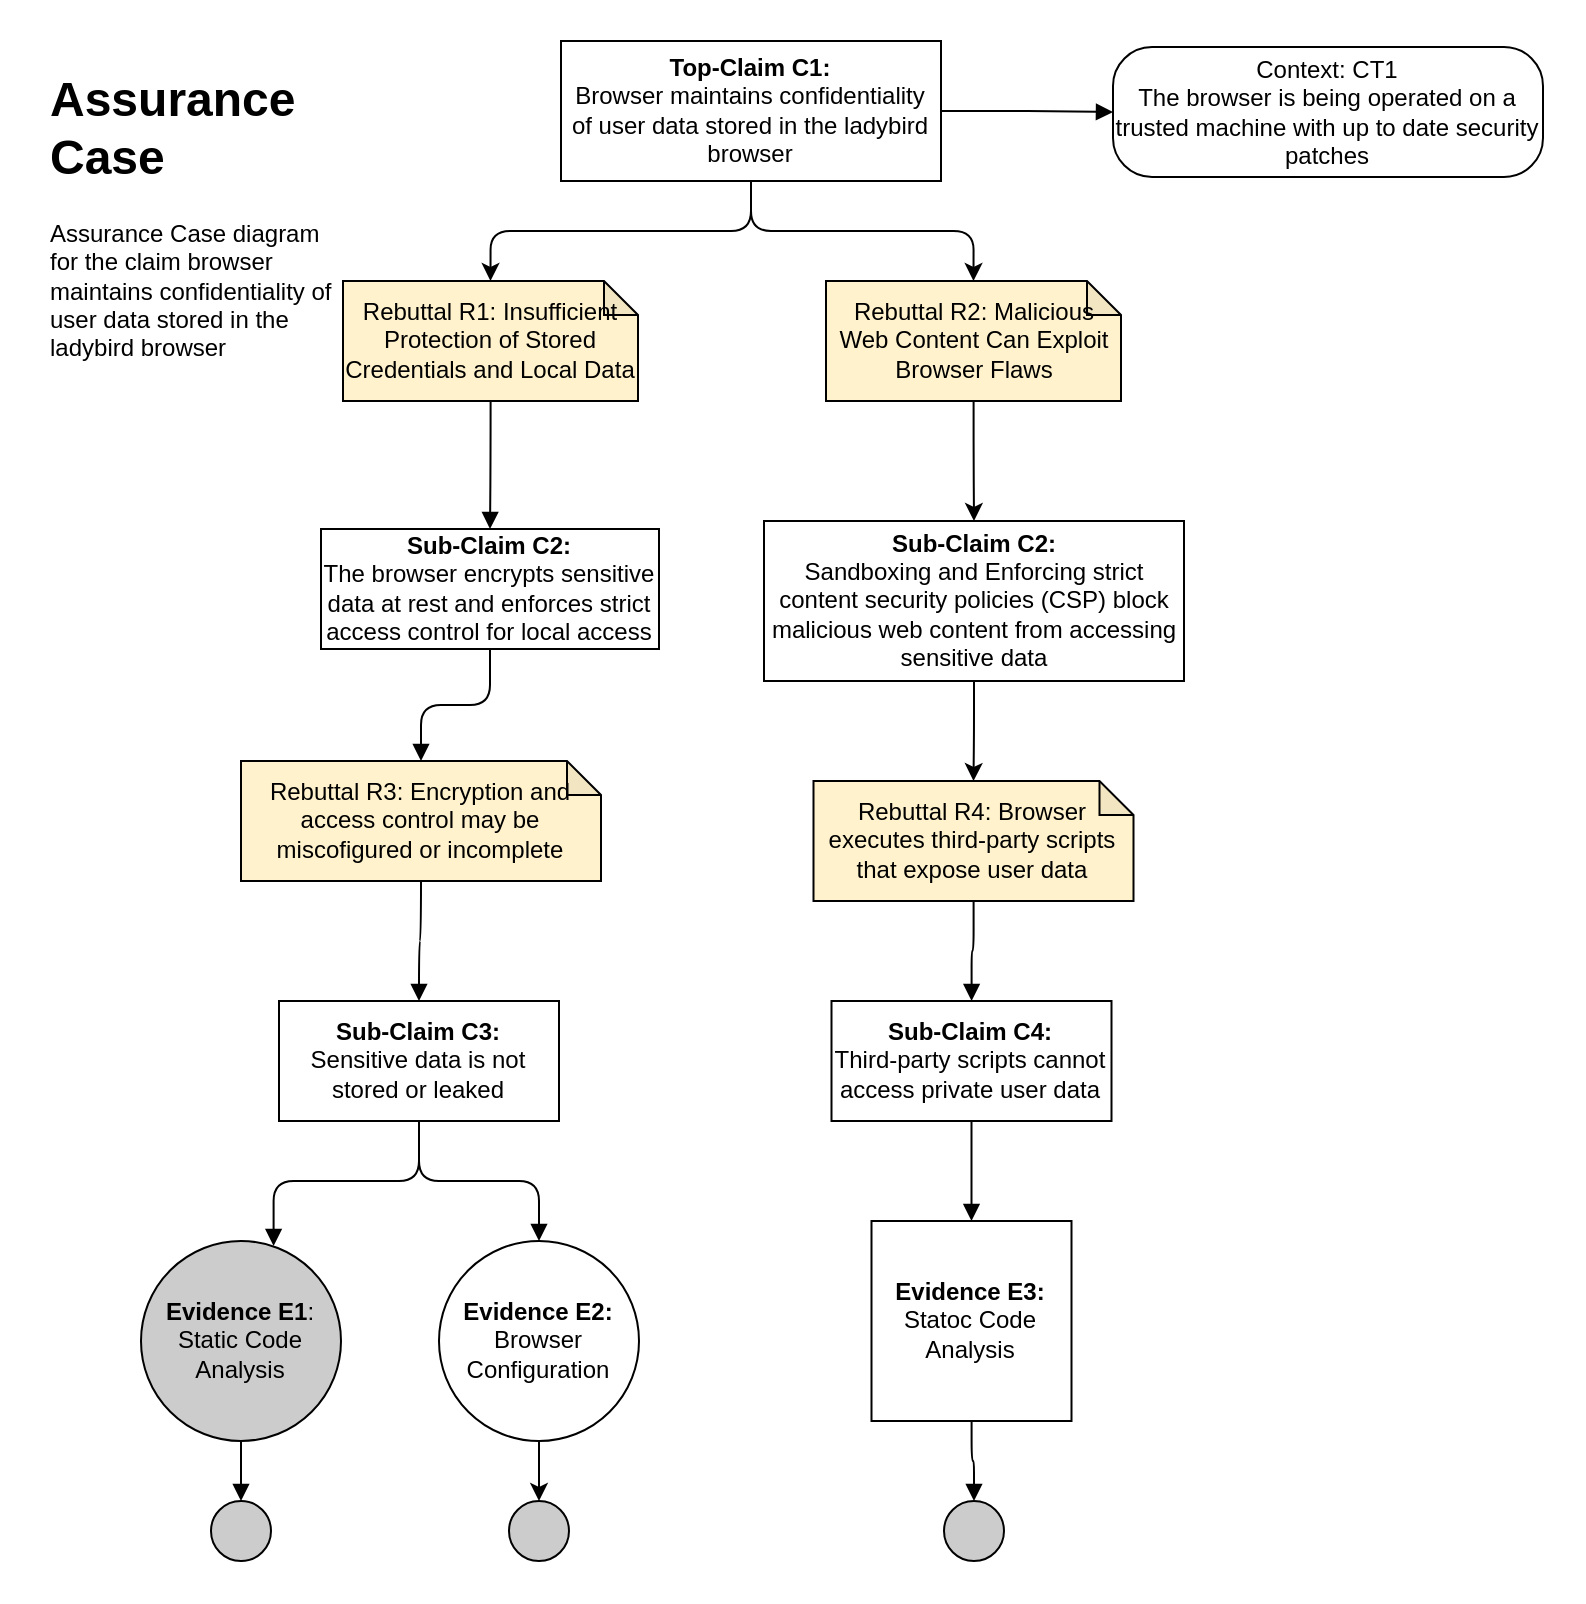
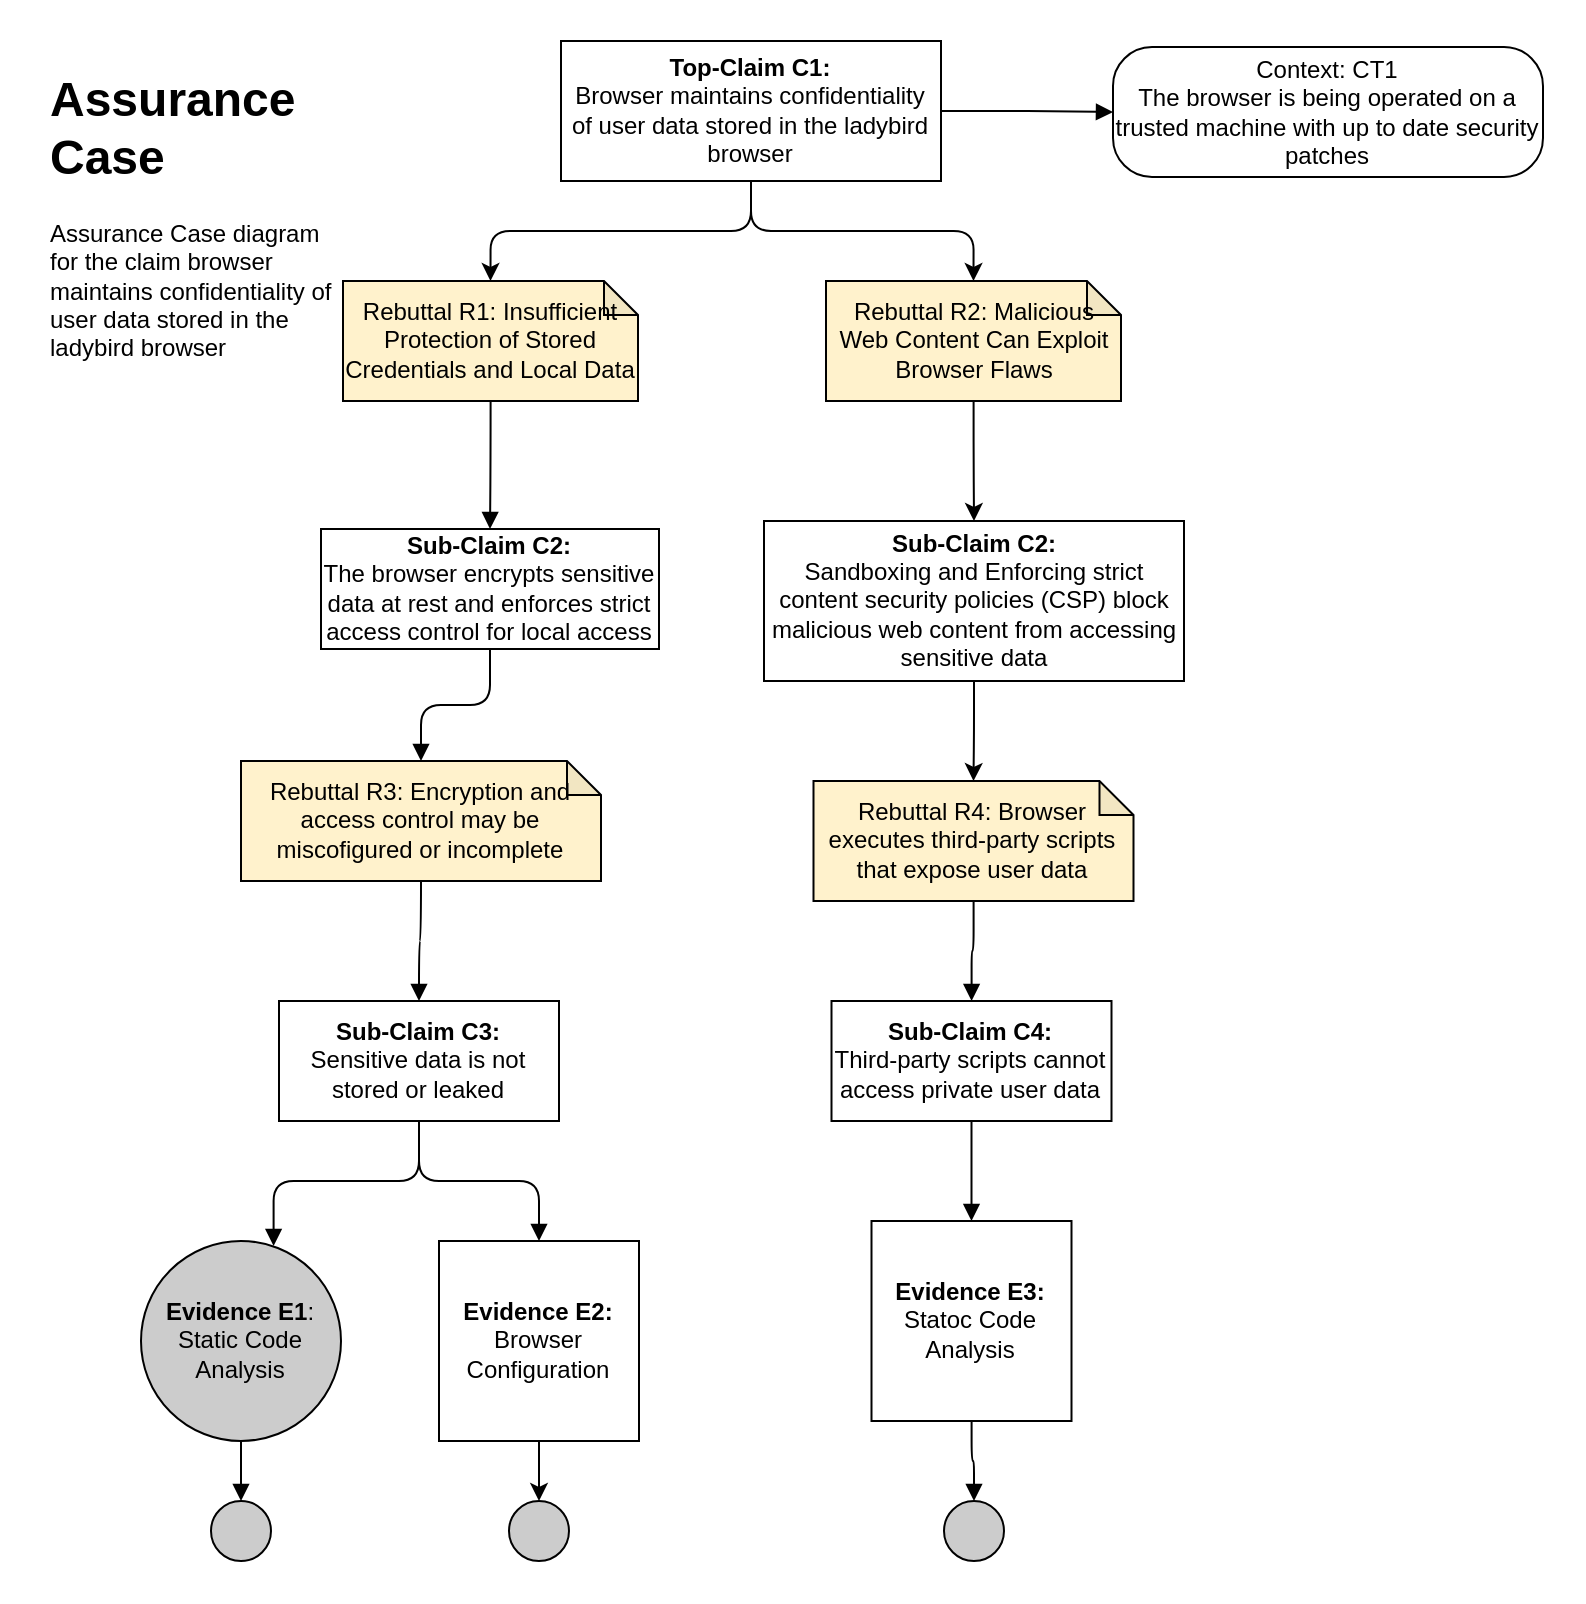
node "Evidence E2: Browser Configuration": shape ellipse -> rectangle
